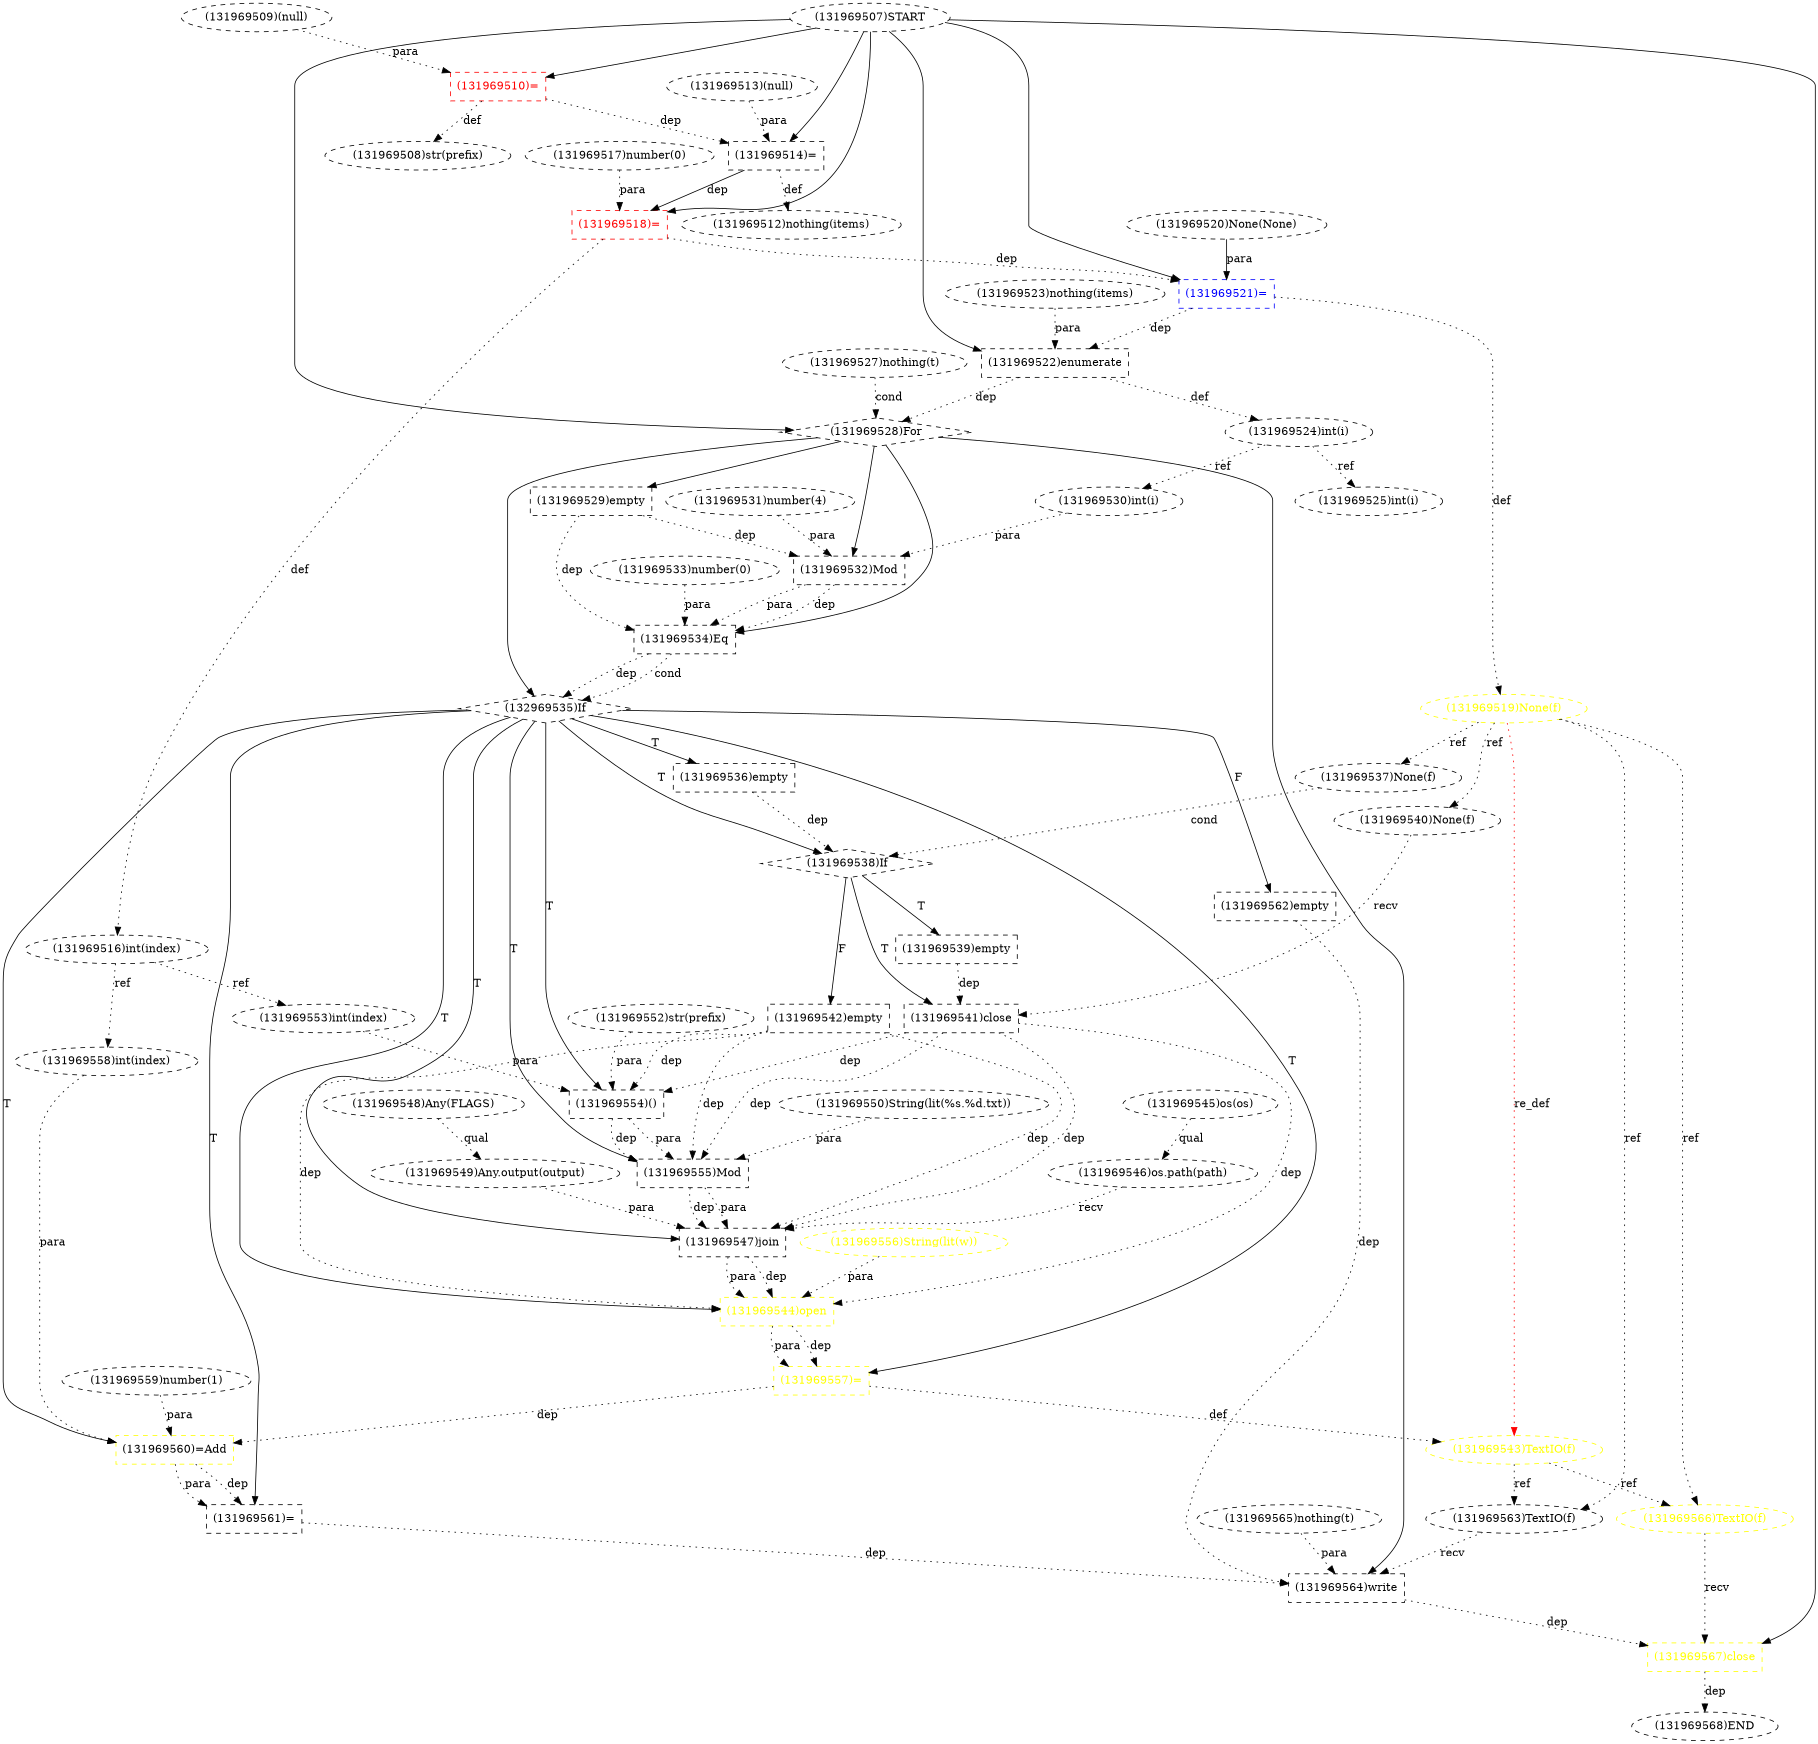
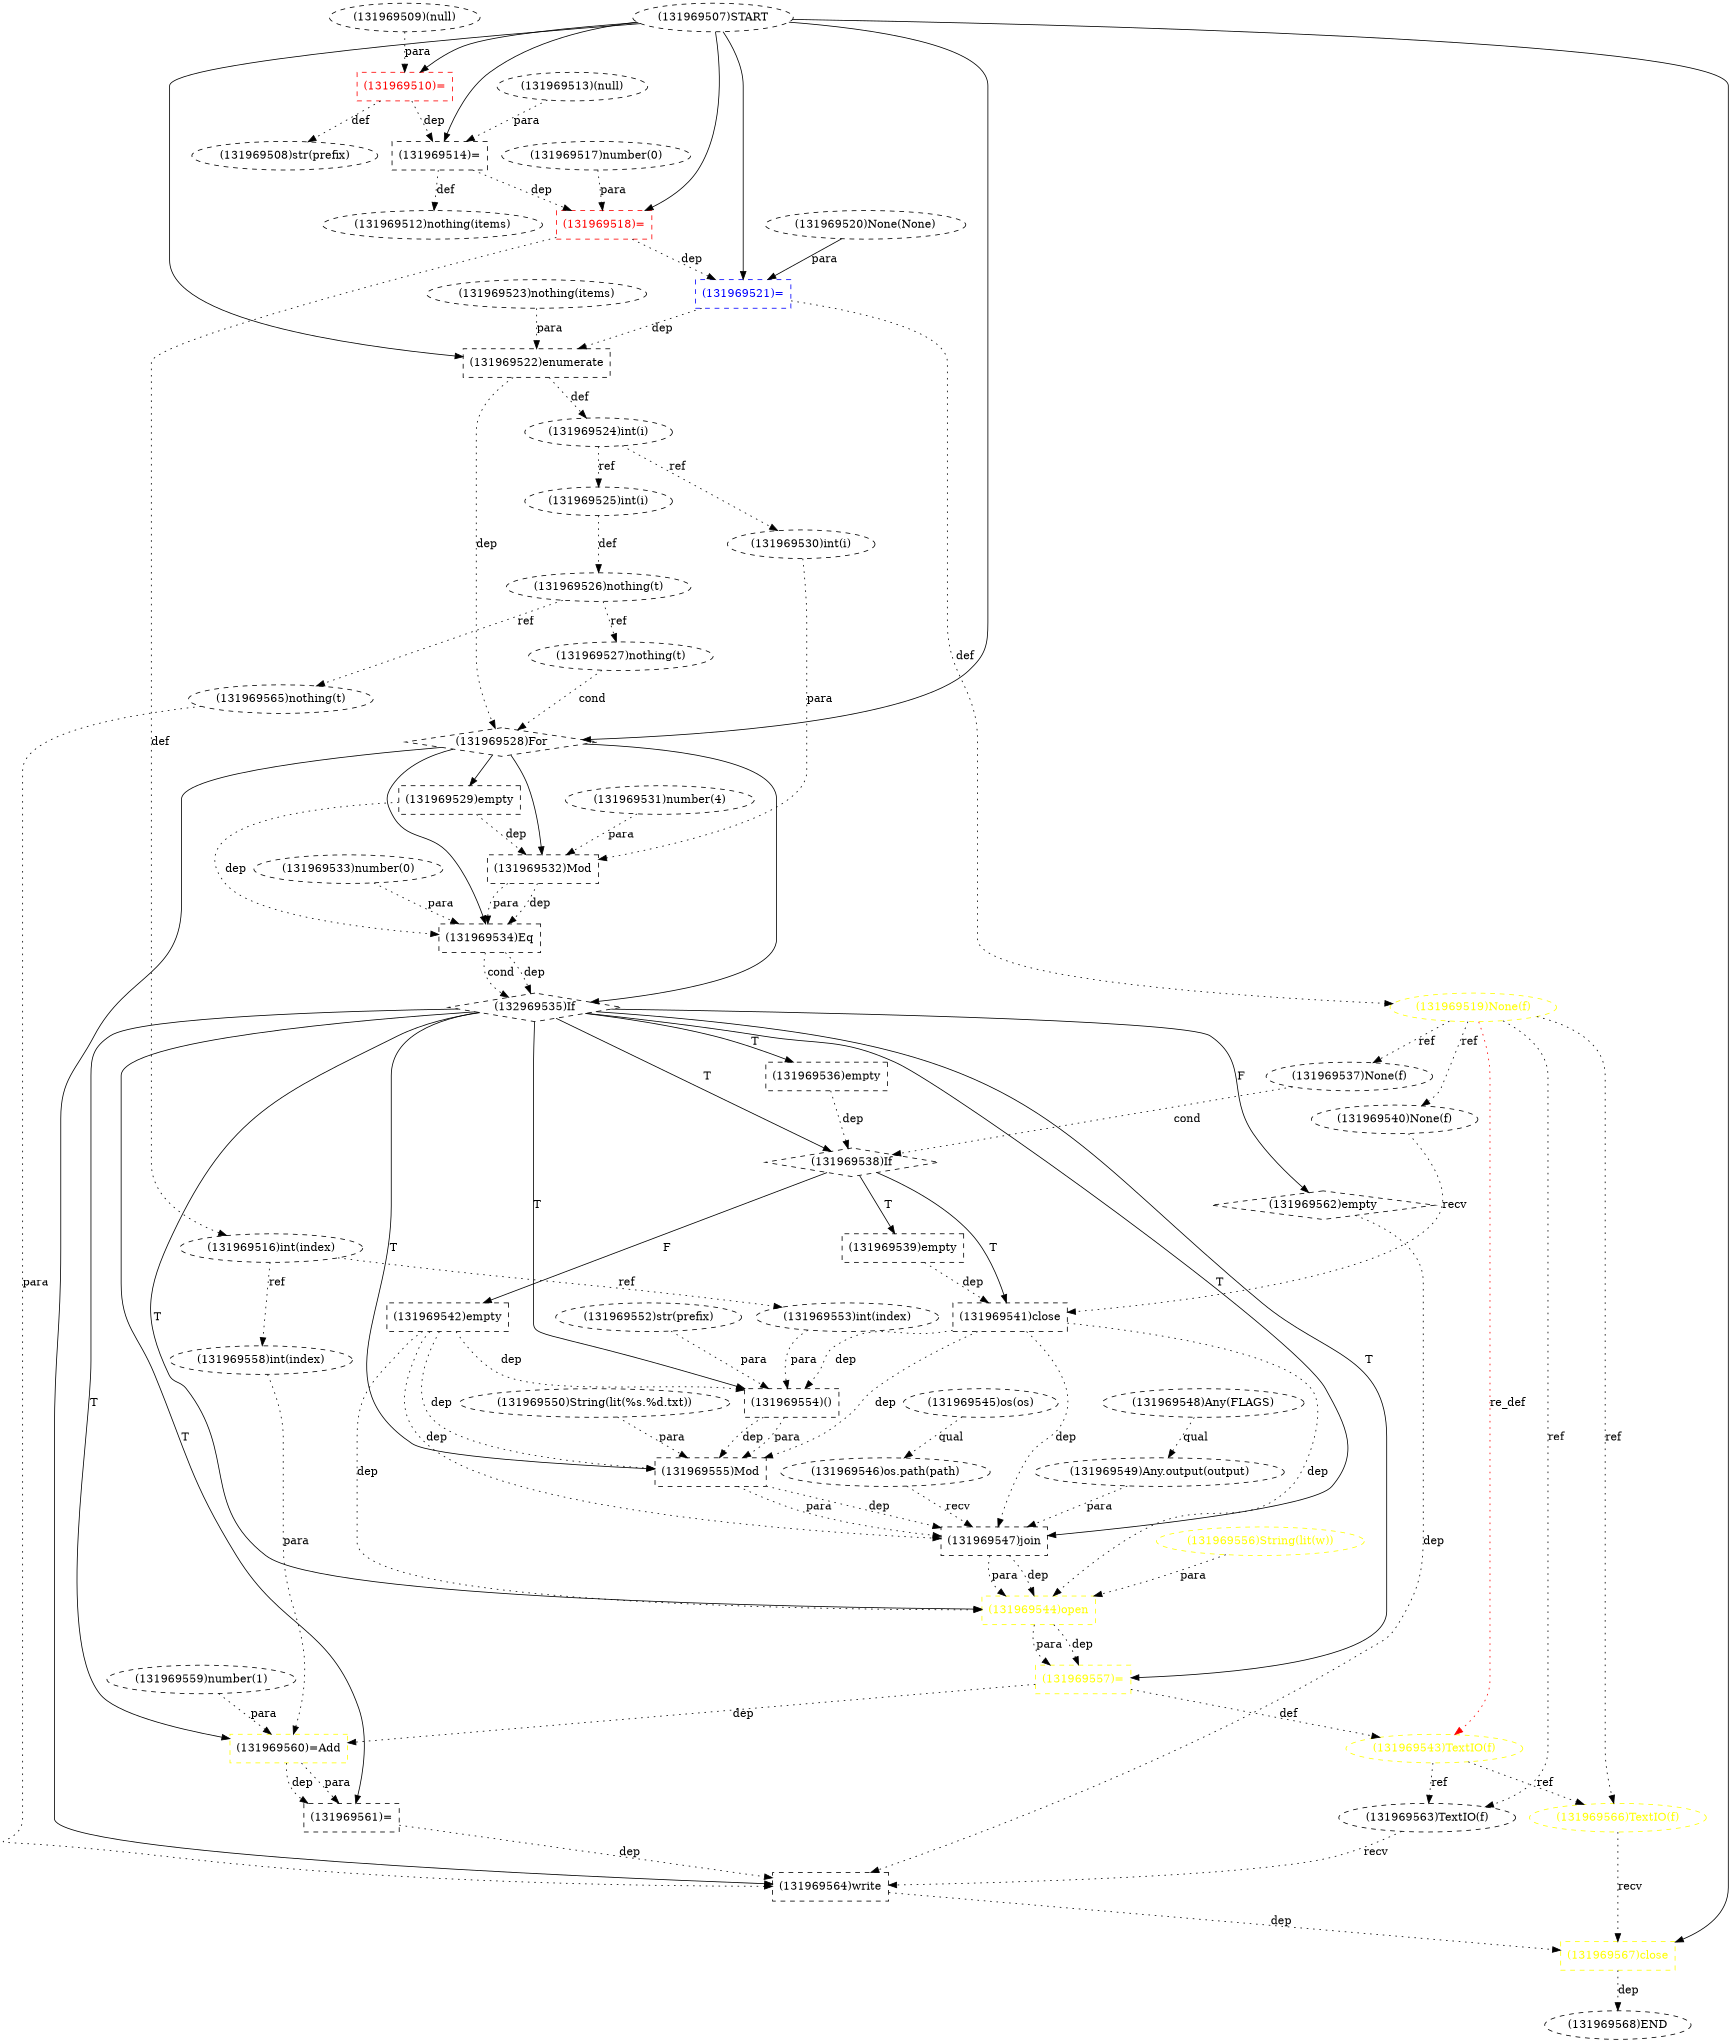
edge "(131969514)=" -> "(131969518)=": style solid -> dotted
node "(131969526)nothing(t)": added
node "(131969562)empty": shape box -> diamond
